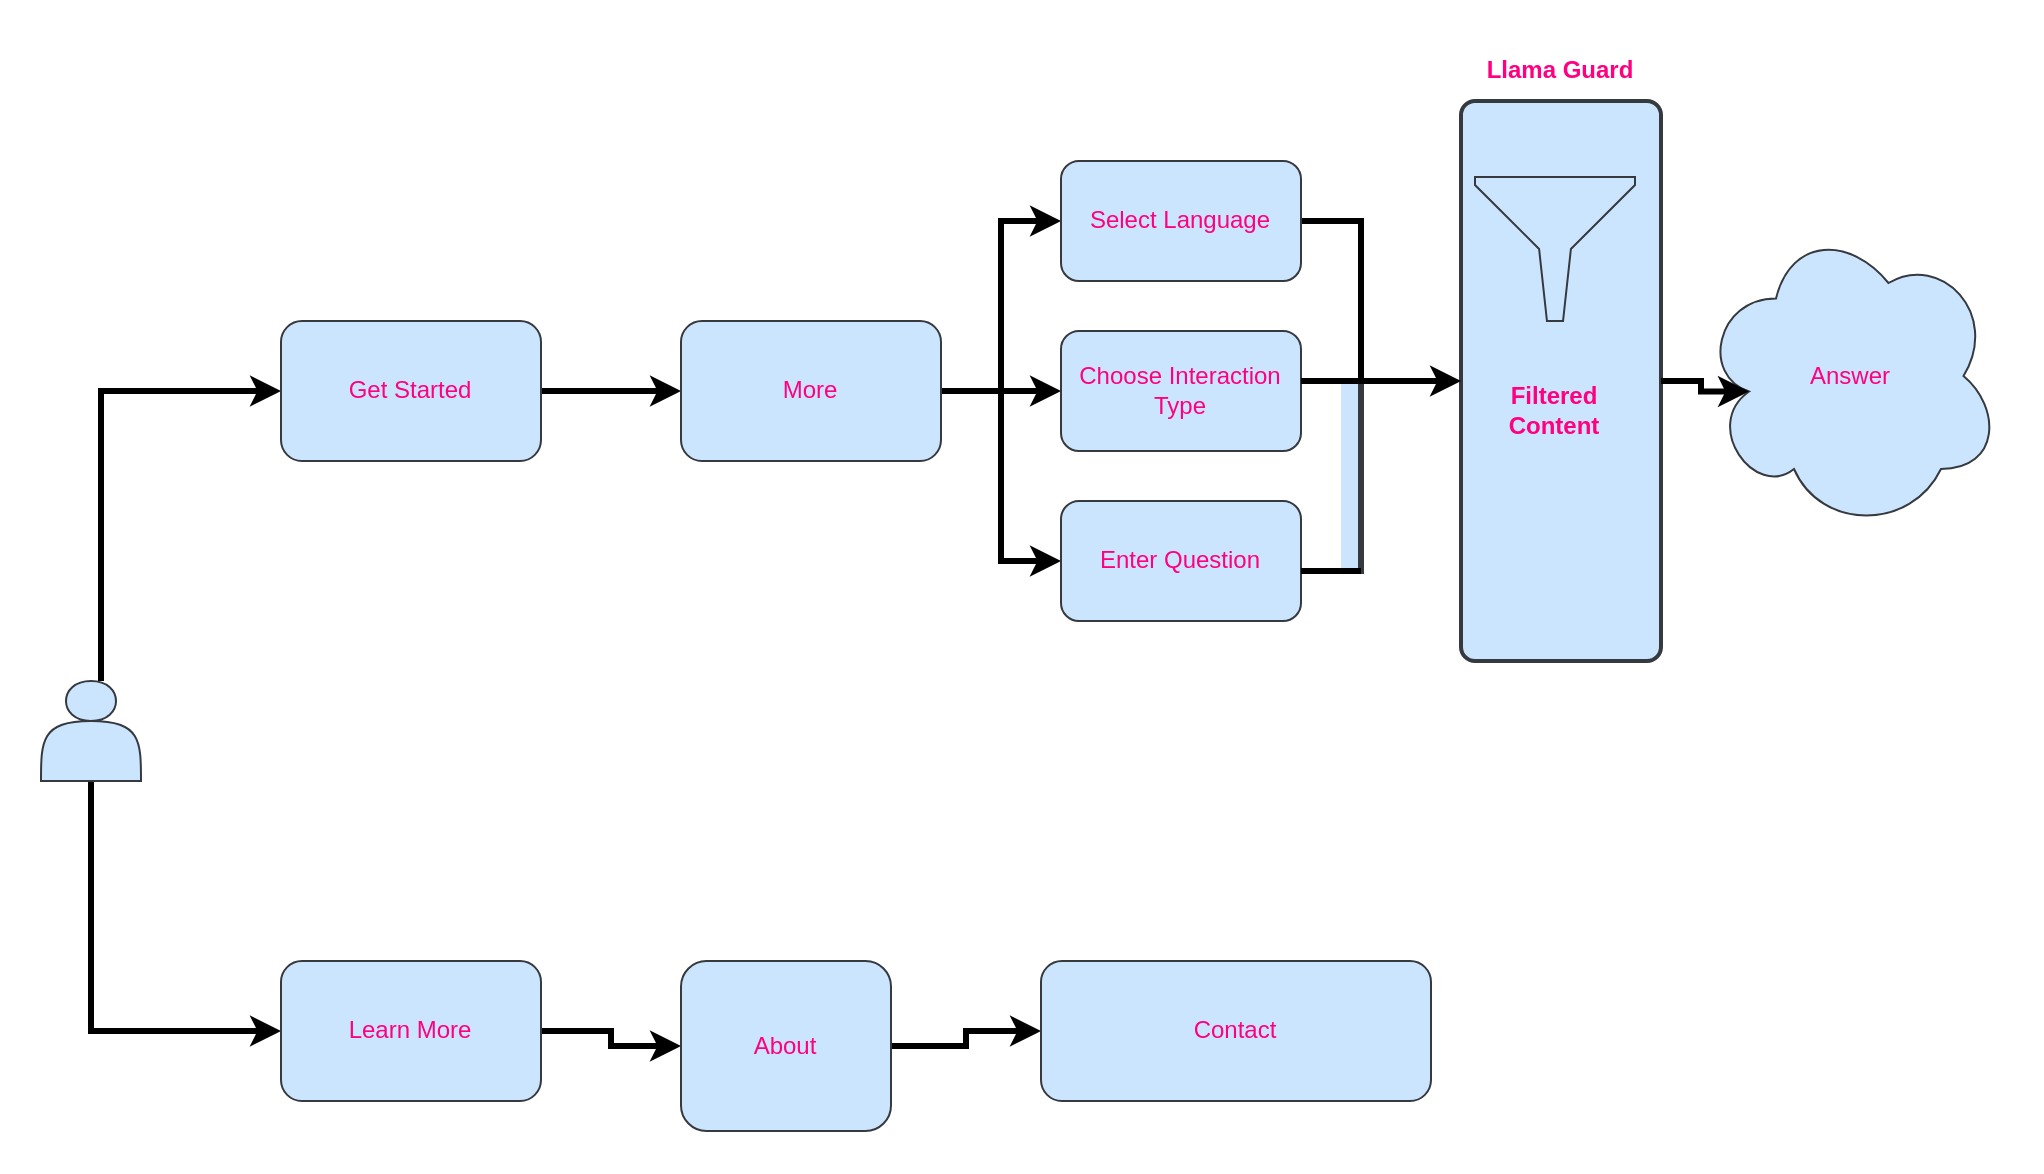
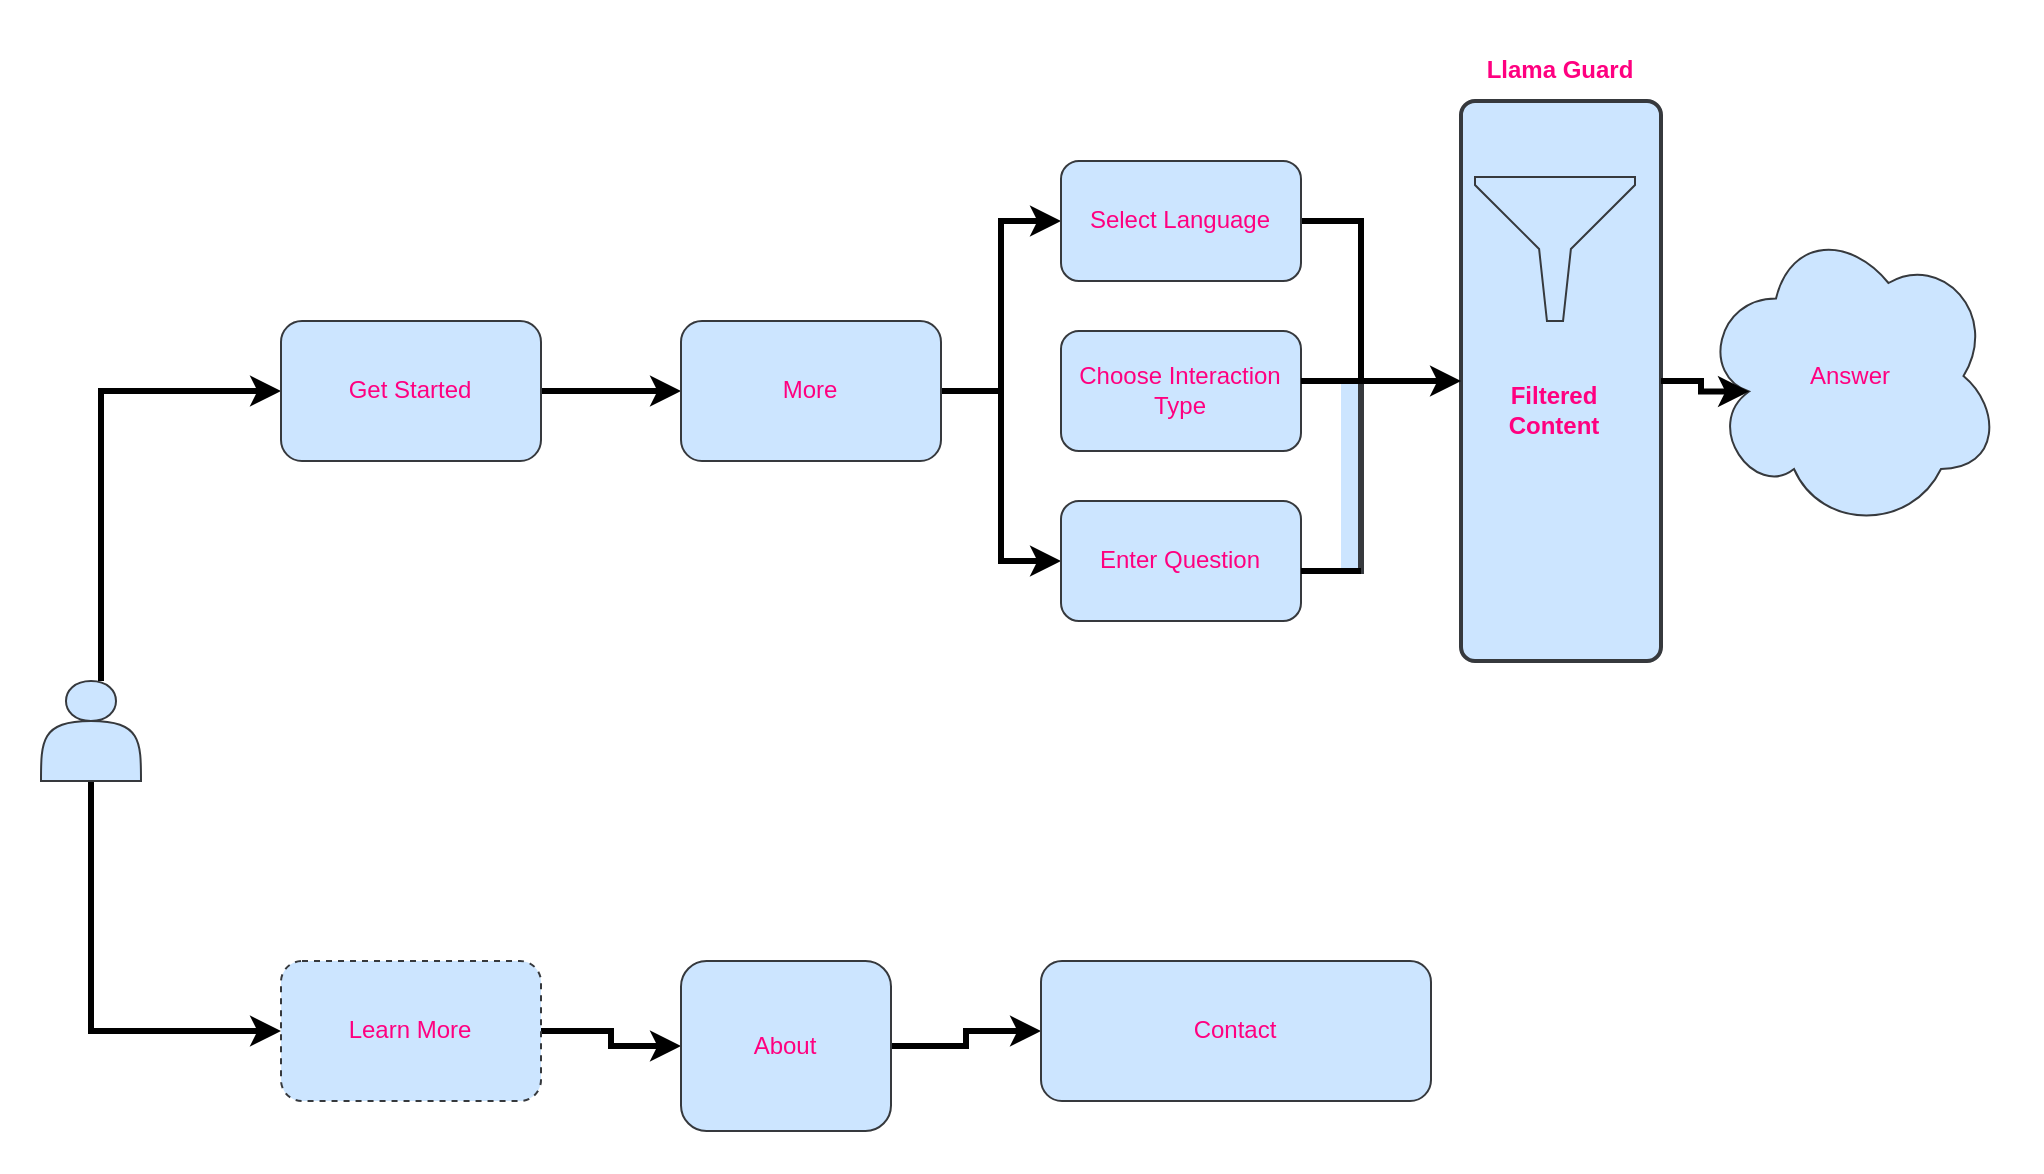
edge "More" -> "Choose Interaction Type": removed
node "Learn More": style solid -> dashed
